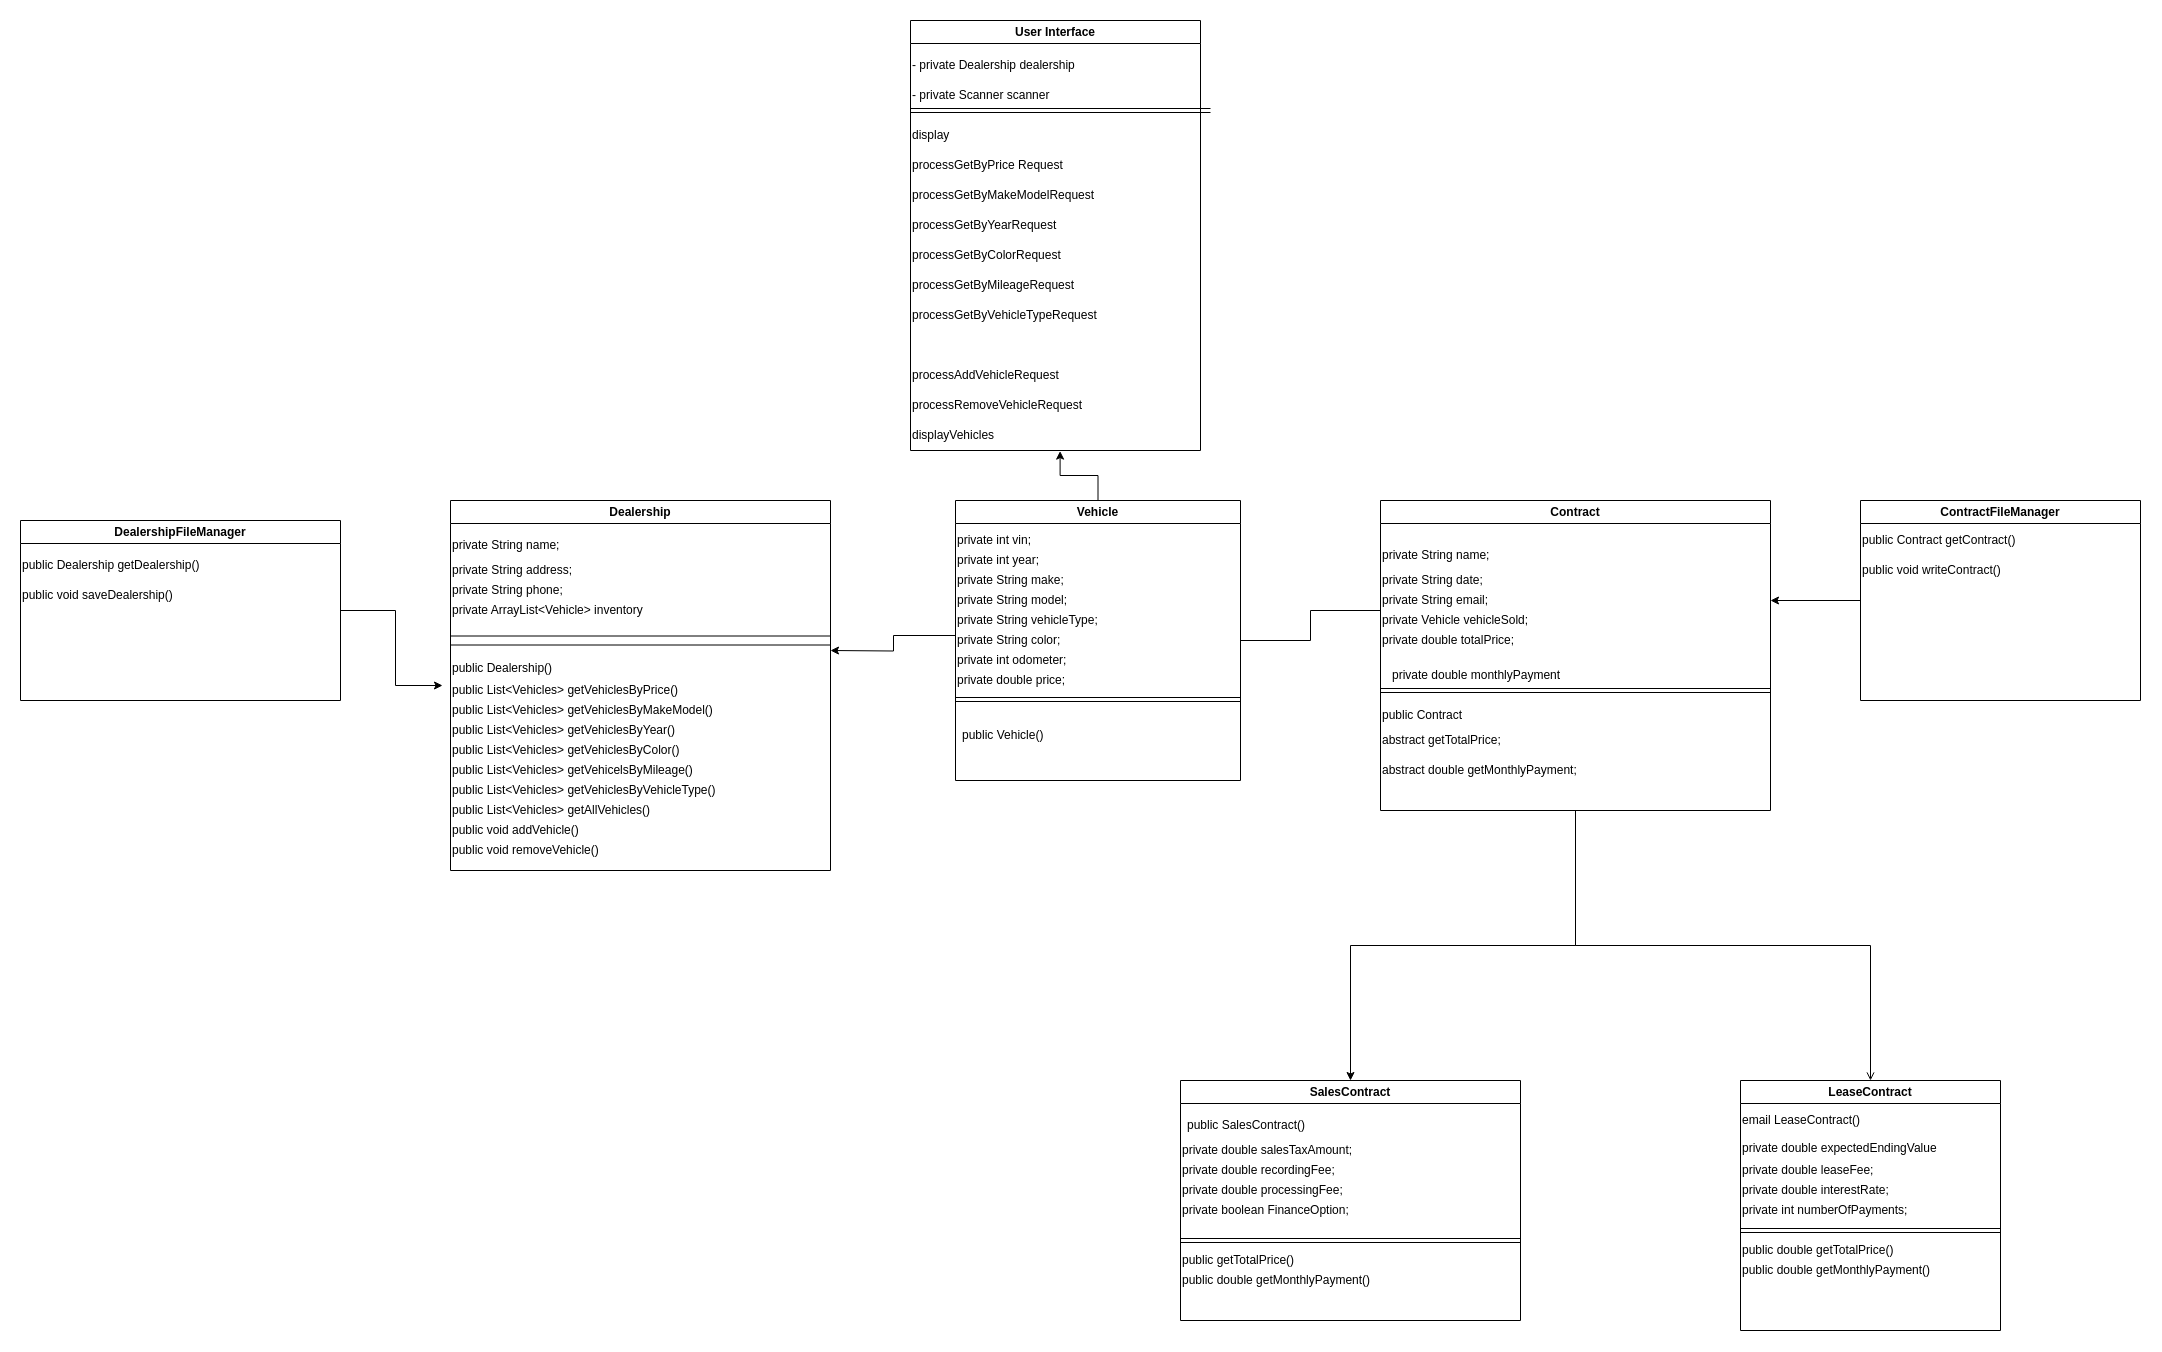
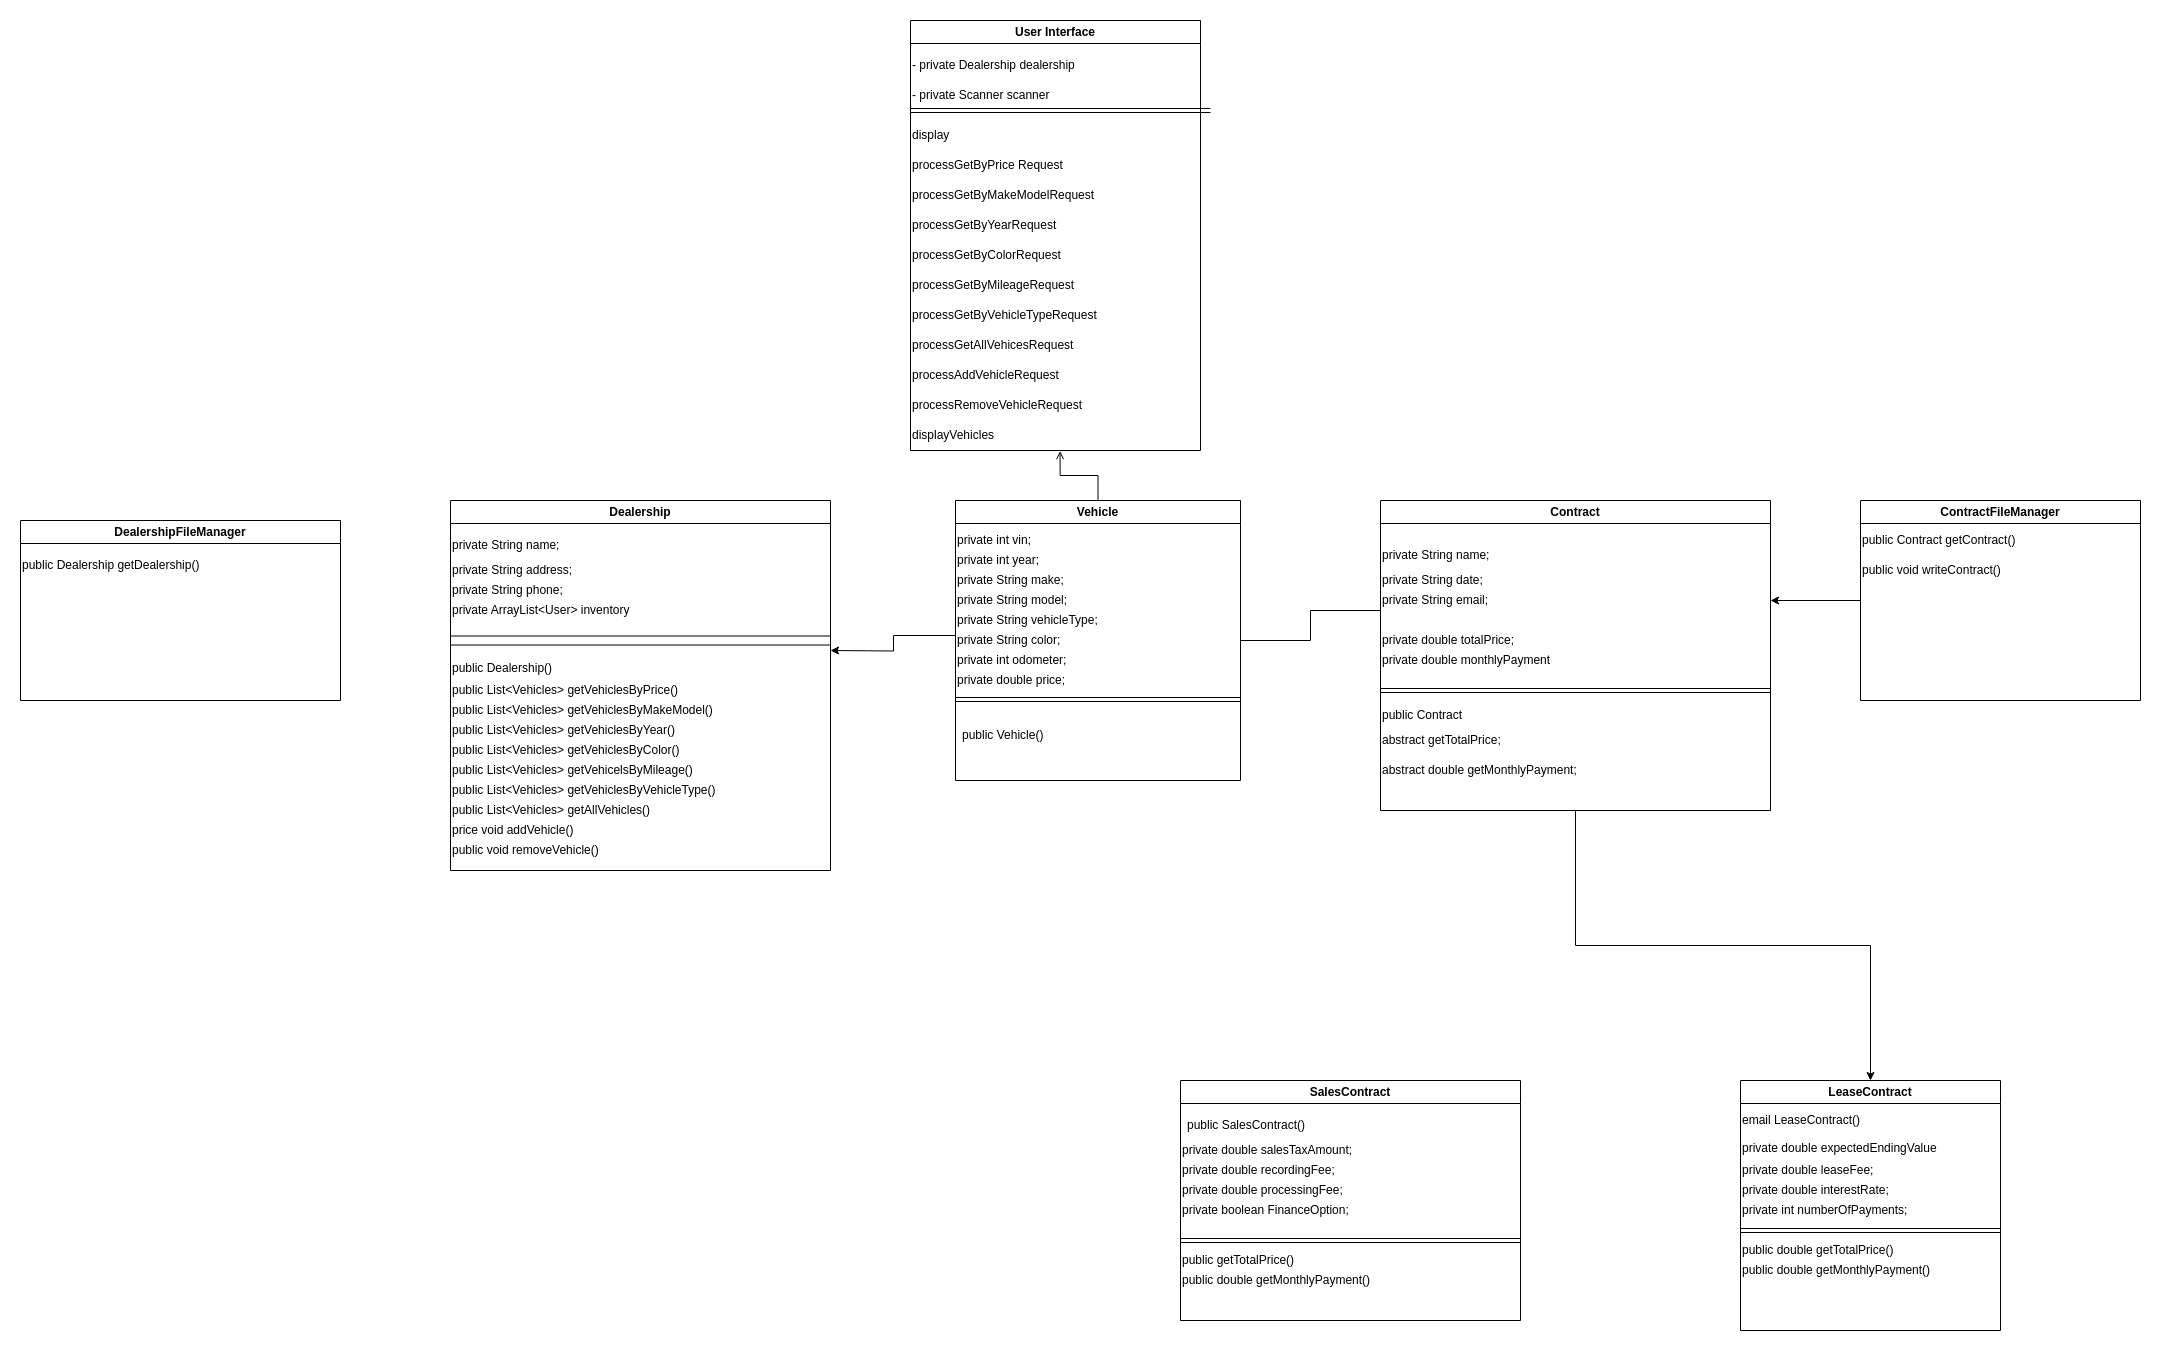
node "processGetAllVehicesRequest": added
edge "Vehicle" -> "displayVehicles": arrowhead classic -> open
node "public void saveDealership()": removed
node "private ArrayList<Vehicle> inventory": label "private ArrayList<Vehicle> inventory" -> "private ArrayList<User> inventory"
node "private Vehicle vehicleSold;": removed
edge "DealershipFileManager" -> "public List<Vehicles> getVehiclesByPrice()": removed
node "private double monthlyPayment": moved (1491, 676) -> (1481, 661)
node "public void addVehicle()": label "public void addVehicle()" -> "price void addVehicle()"
edge "Contract" -> "SalesContract": removed
edge "Contract" -> "LeaseContract": arrowhead open -> classic
